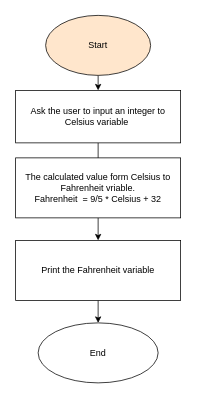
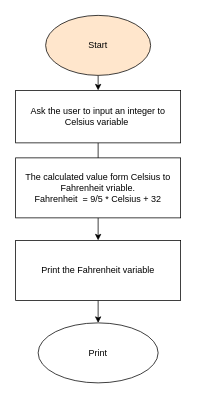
node "End": label "End" -> "Print"
